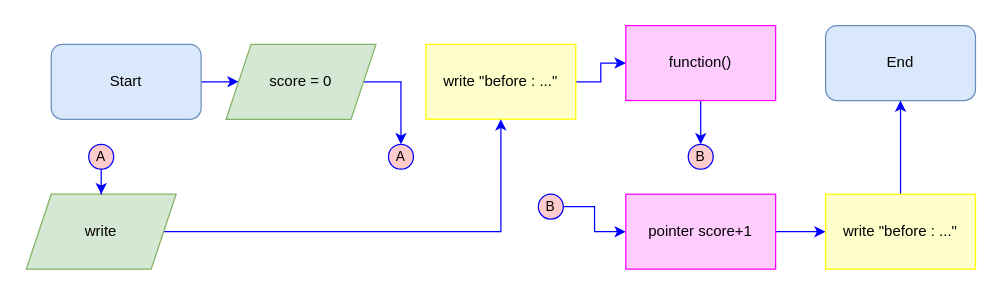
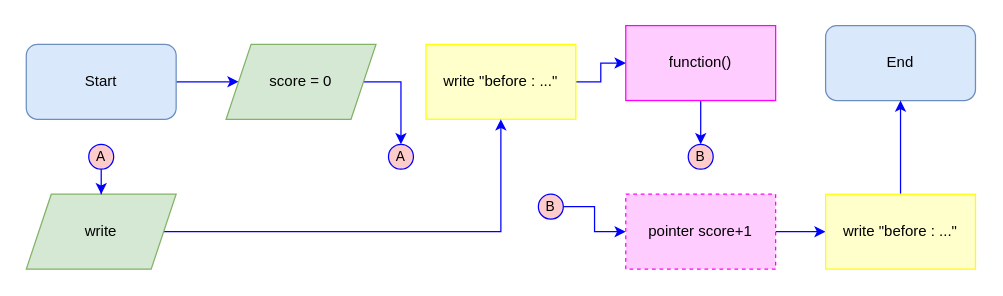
node "Start": moved (126, 82) -> (101, 82)
node "pointer score+1": style solid -> dashed
